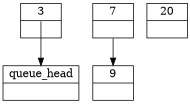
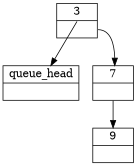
node "20": removed
edge "3" -> "7": added
